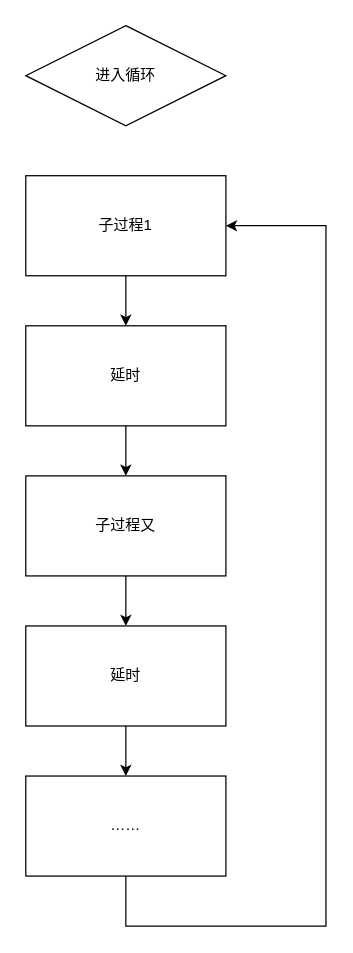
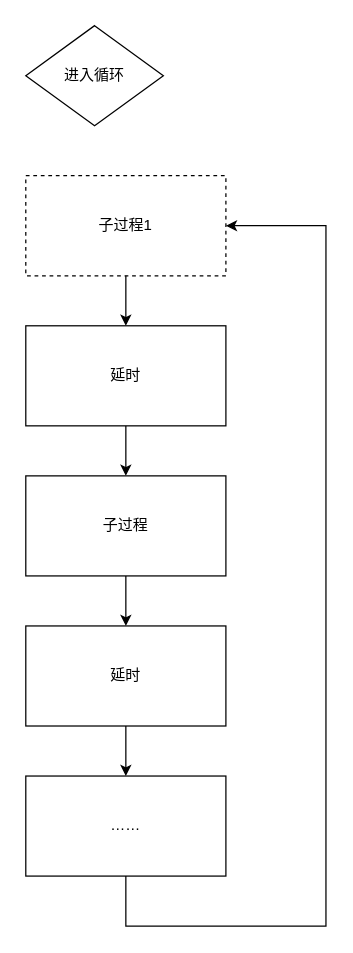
node "进入循环": size 200x100 -> 138x100
node "子过程1": style solid -> dashed
node "子过程又": label "子过程又" -> "子过程"
